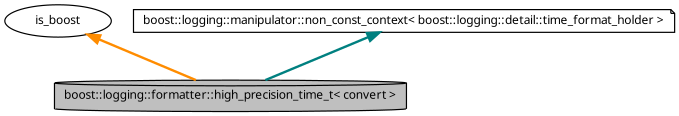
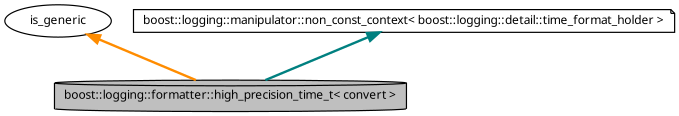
node "is_boost": label "is_boost" -> "is_generic"
